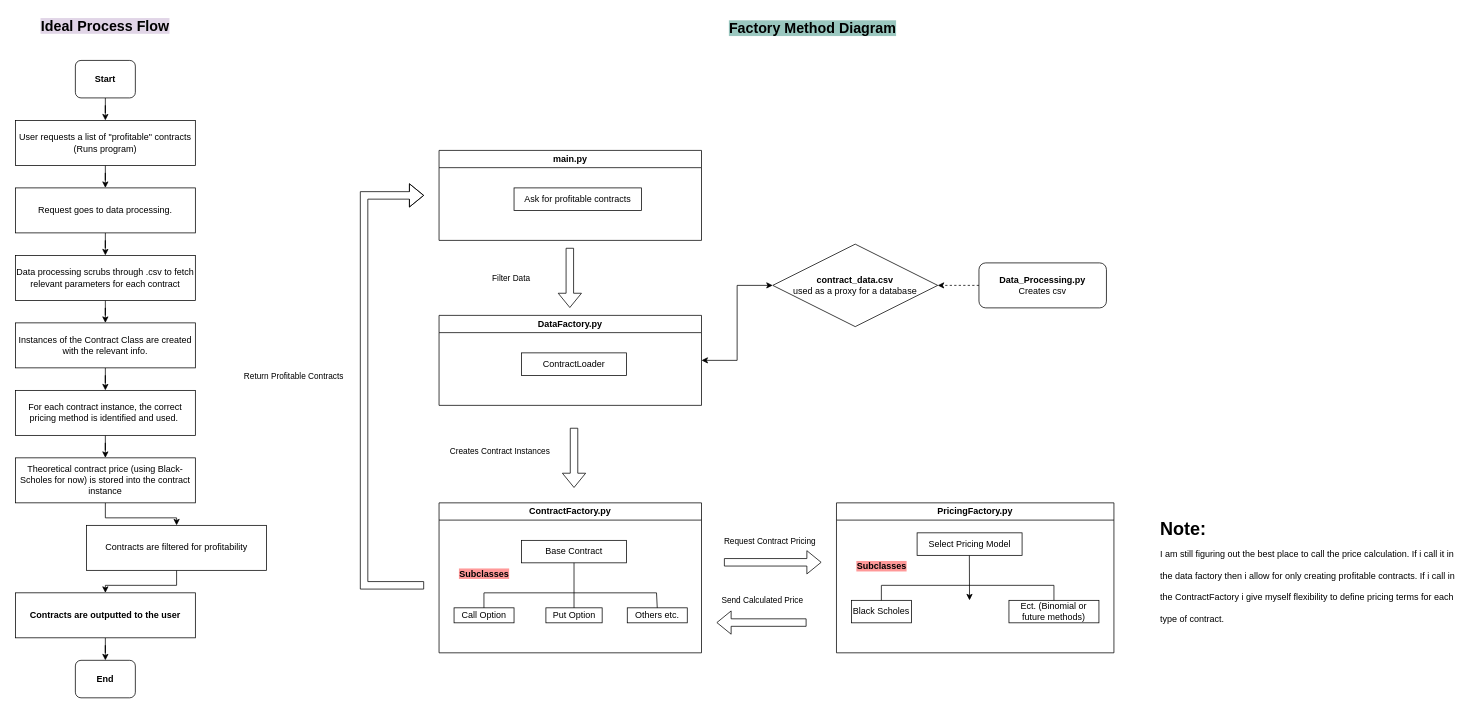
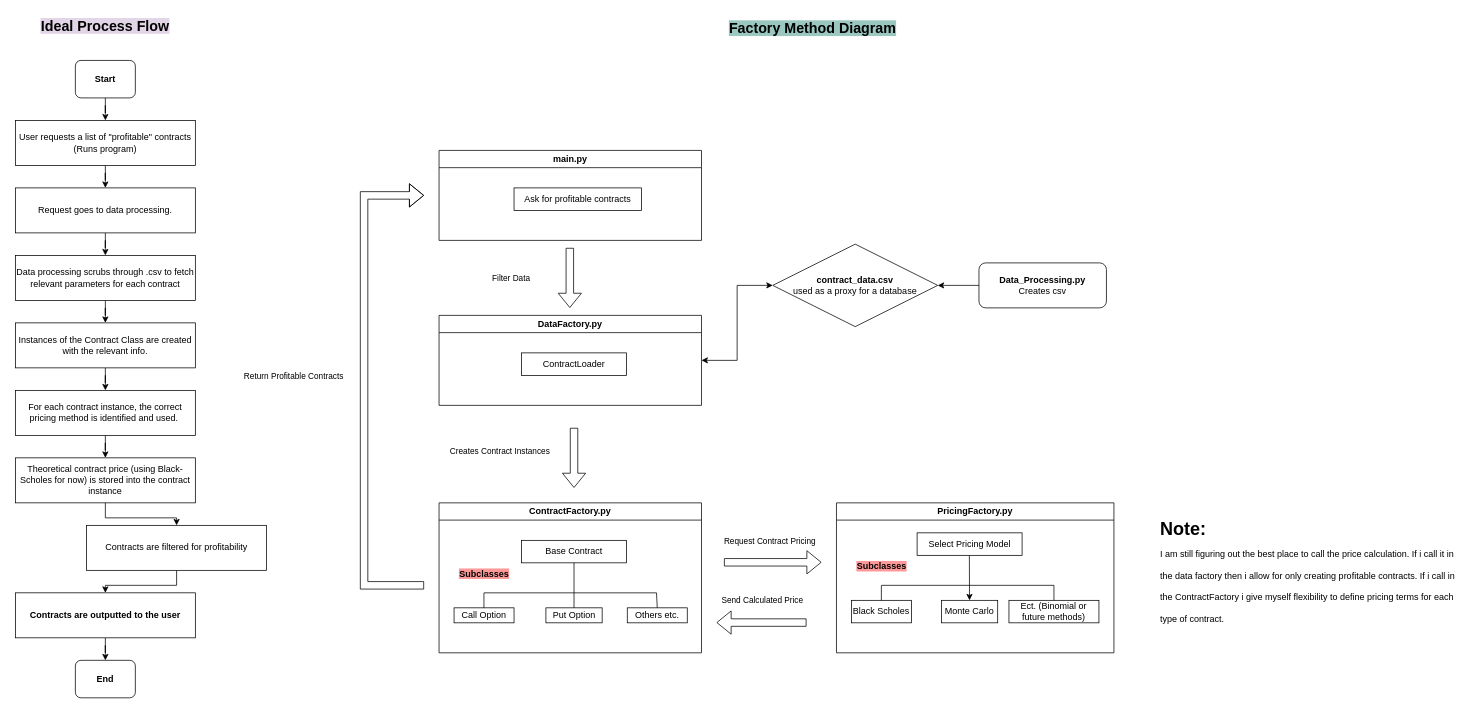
edge "Data_Processing.py Creates csv" -> "contract_data.csv used as a proxy for a database": style dashed -> solid
node "Monte Carlo": added
